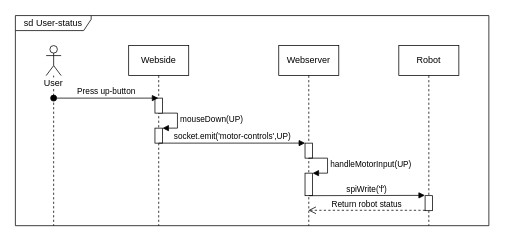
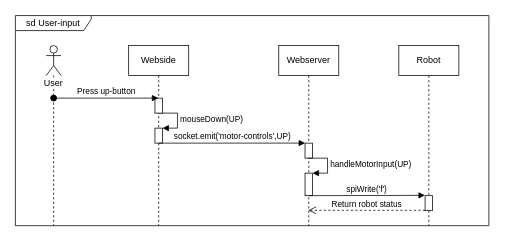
node "sd User-status": label "sd User-status" -> "sd User-input"
